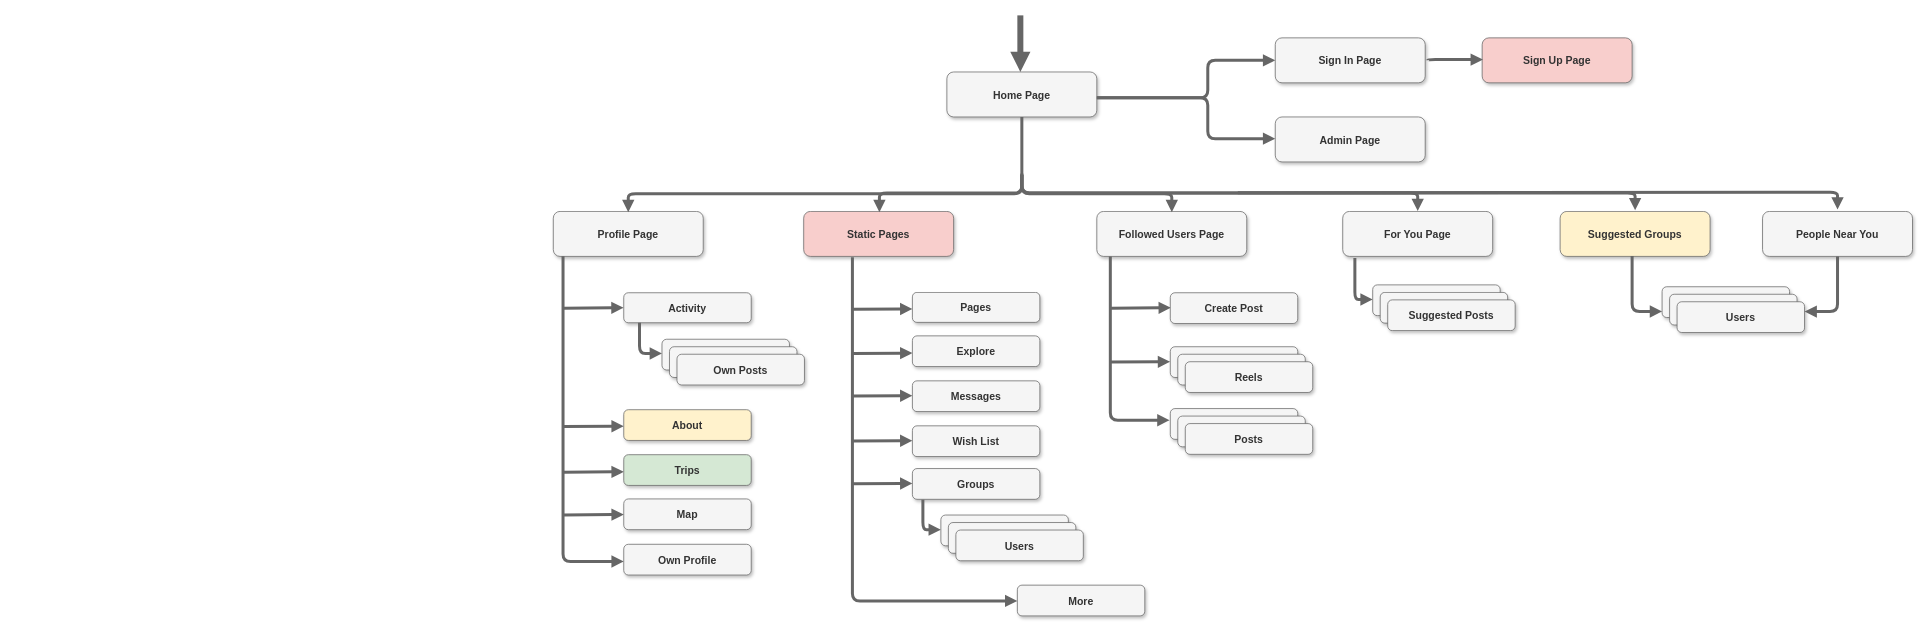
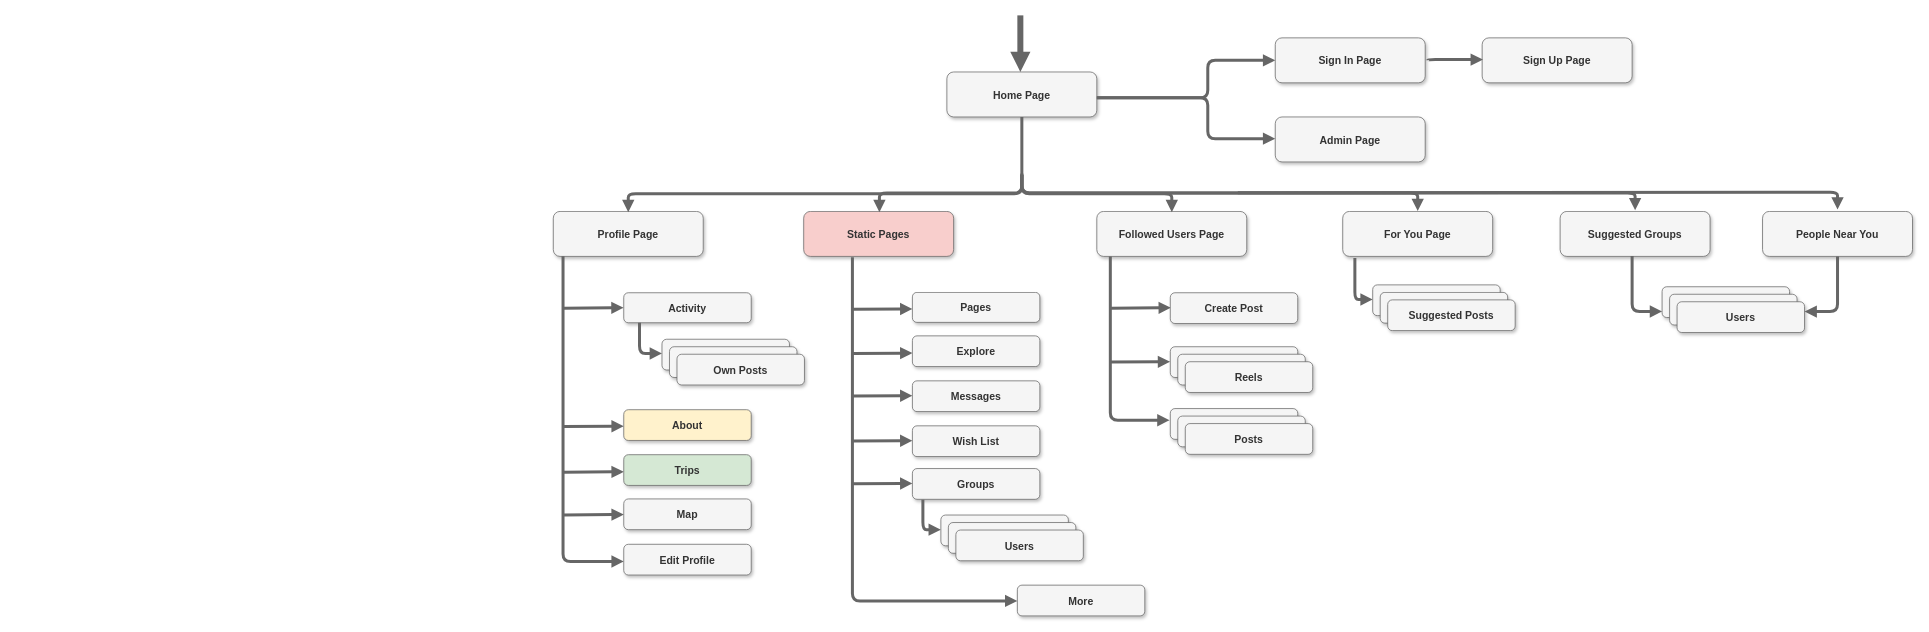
node "Sign Up Page": fillcolor #f8cecc -> #f5f5f5
node "Suggested Groups": fillcolor #fff2cc -> #f5f5f5
node "Own Profile": label "Own Profile" -> "Edit Profile"
